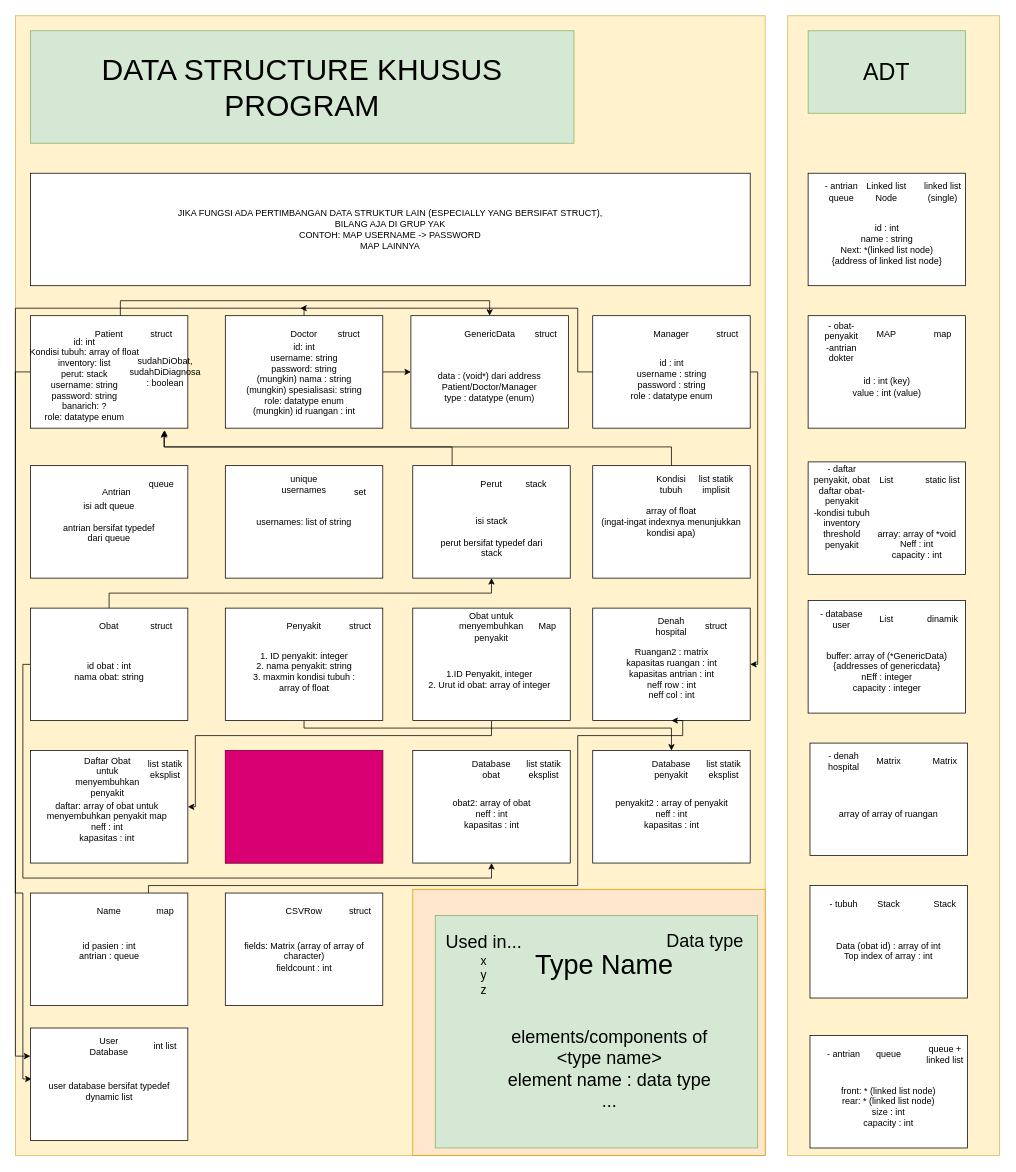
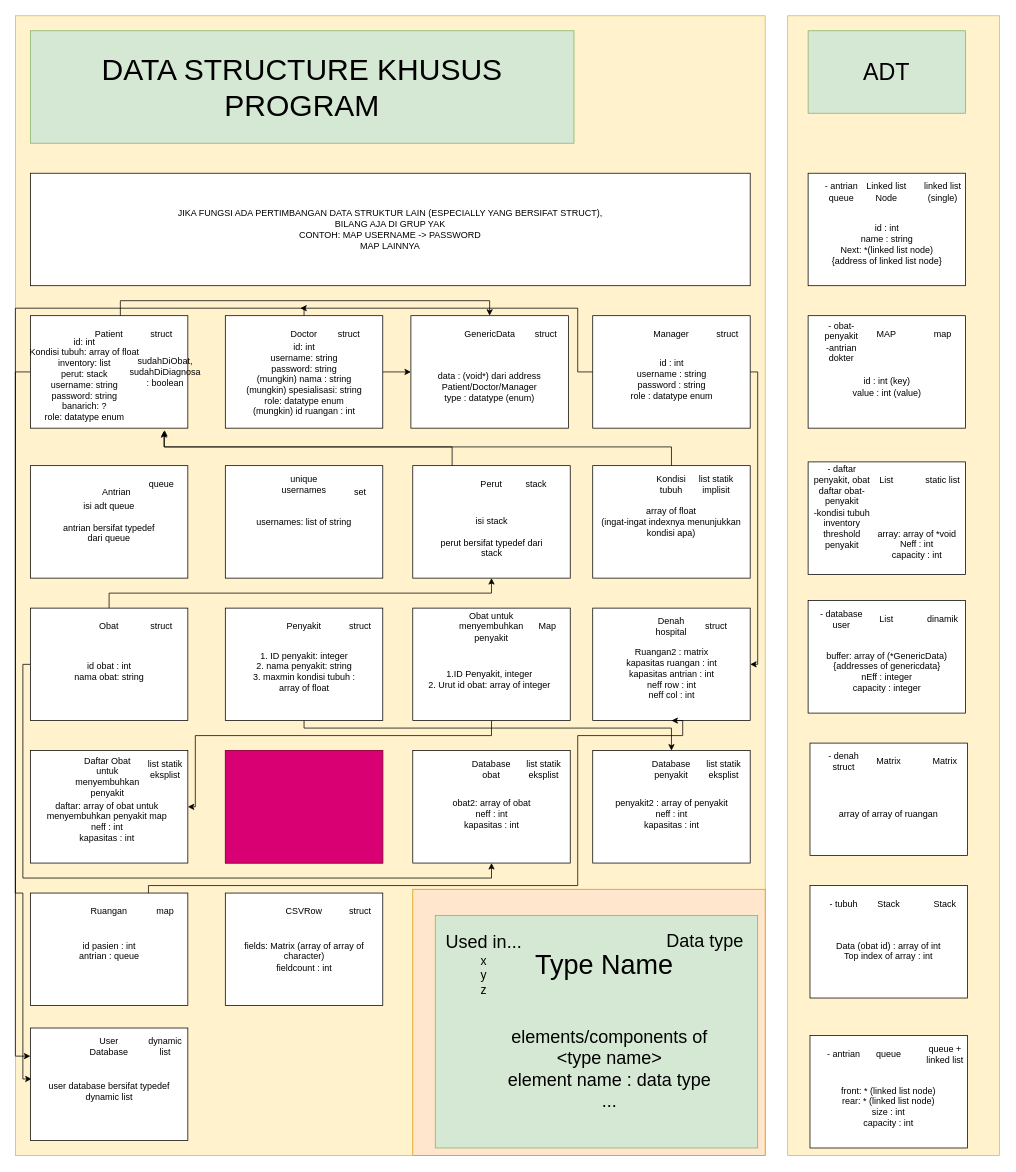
node "- denah hospital": label "- denah hospital" -> "- denah struct"
node "Name": label "Name" -> "Ruangan"
node "int list": label "int list" -> "dynamic list"
